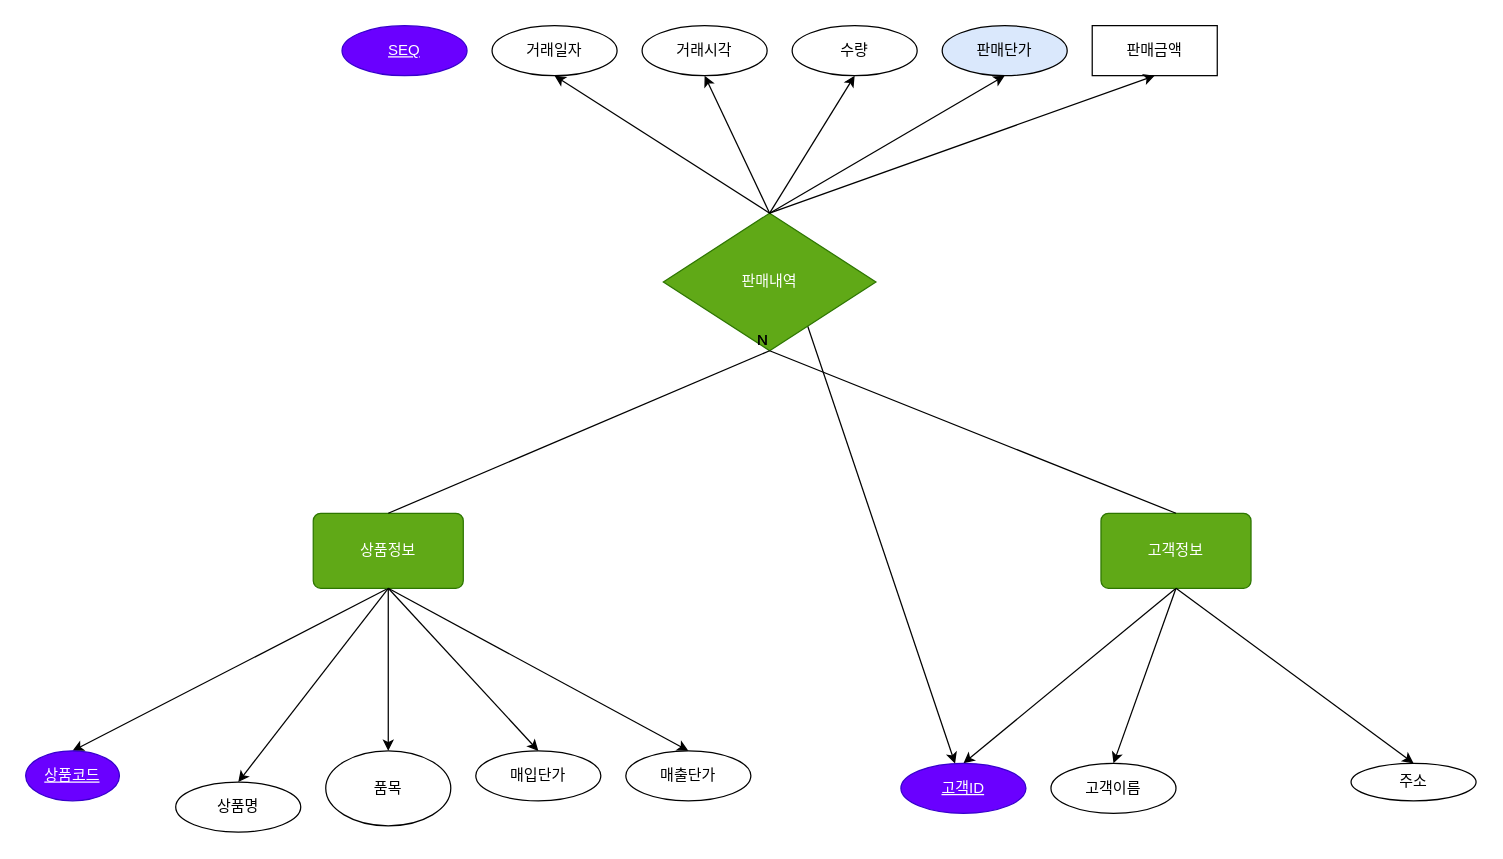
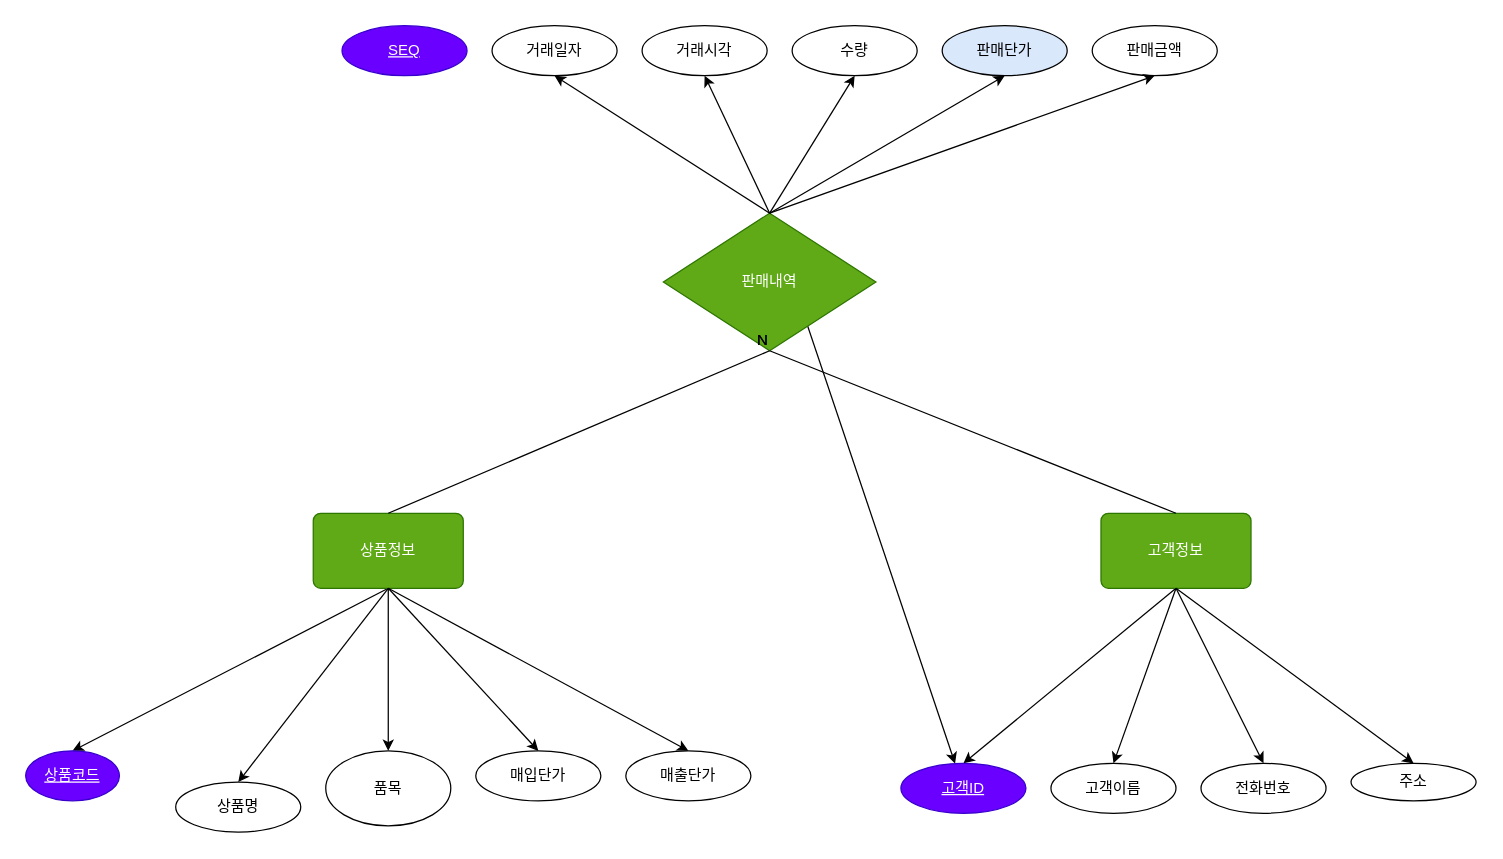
node "판매금액": shape rectangle -> ellipse
edge "고객정보" -> "전화번호": added
node "전화번호": added
